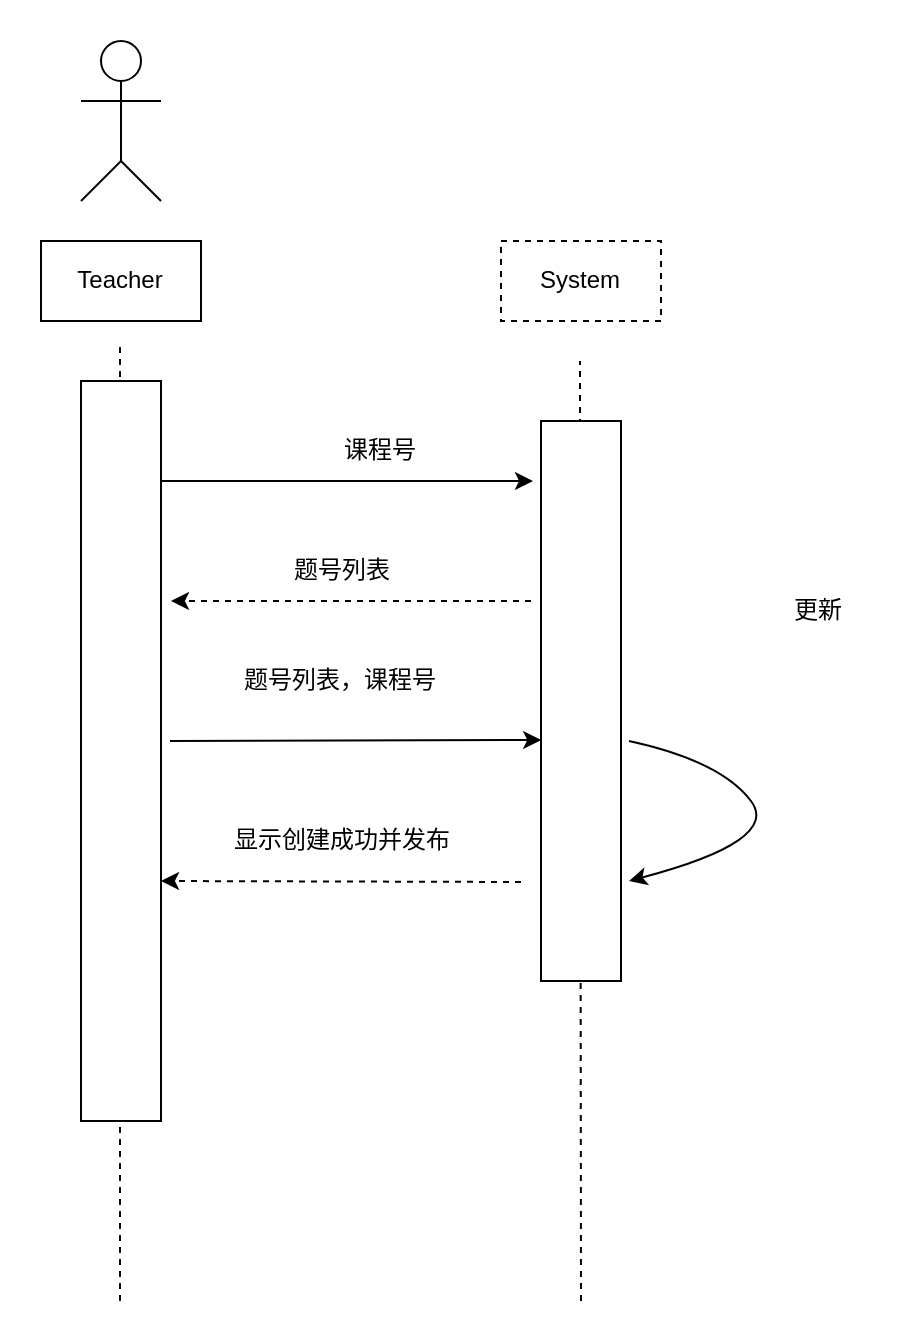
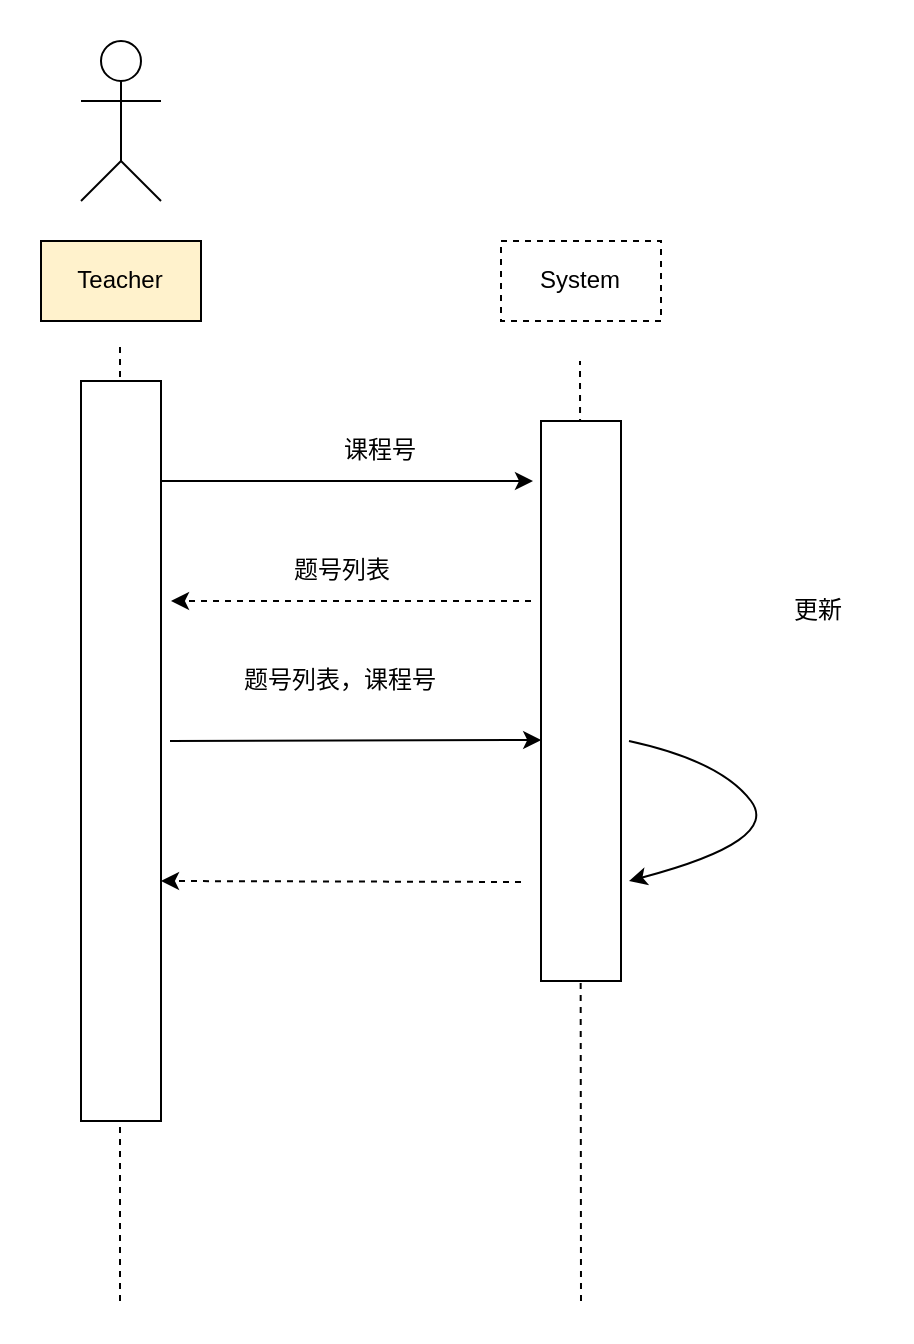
node "Teacher": fillcolor #ffffff -> #fff2cc
node "显示创建成功并发布": removed
